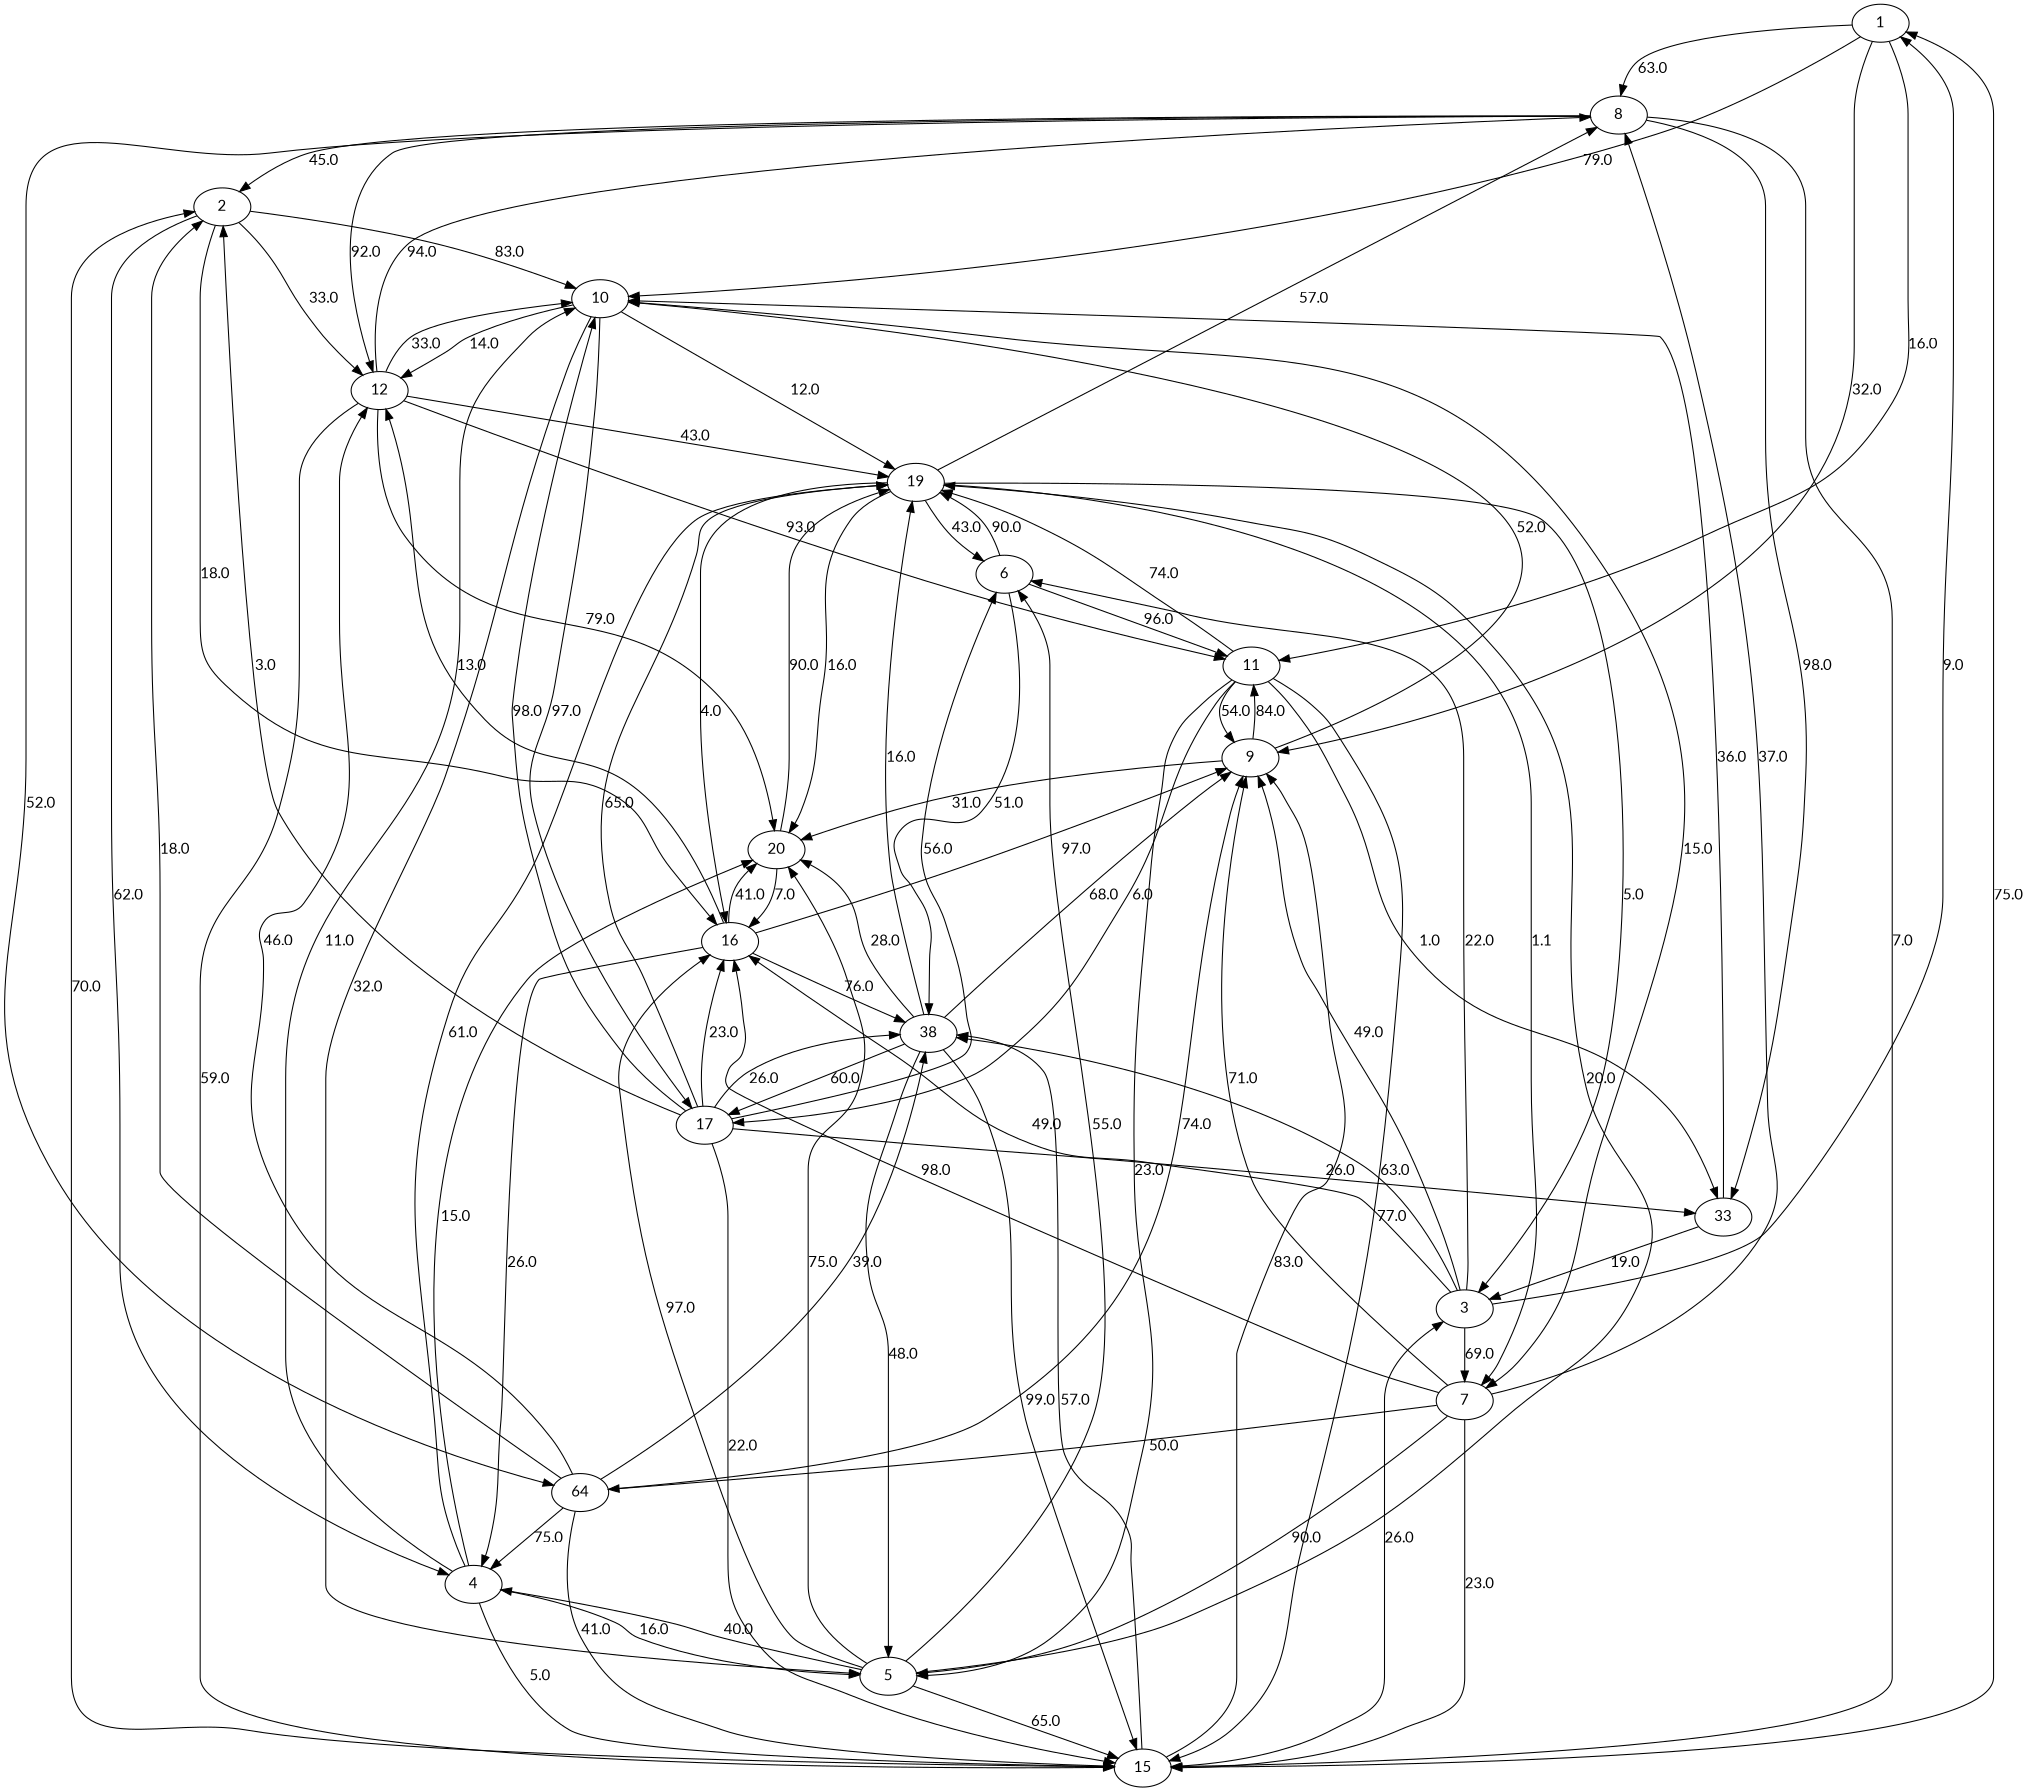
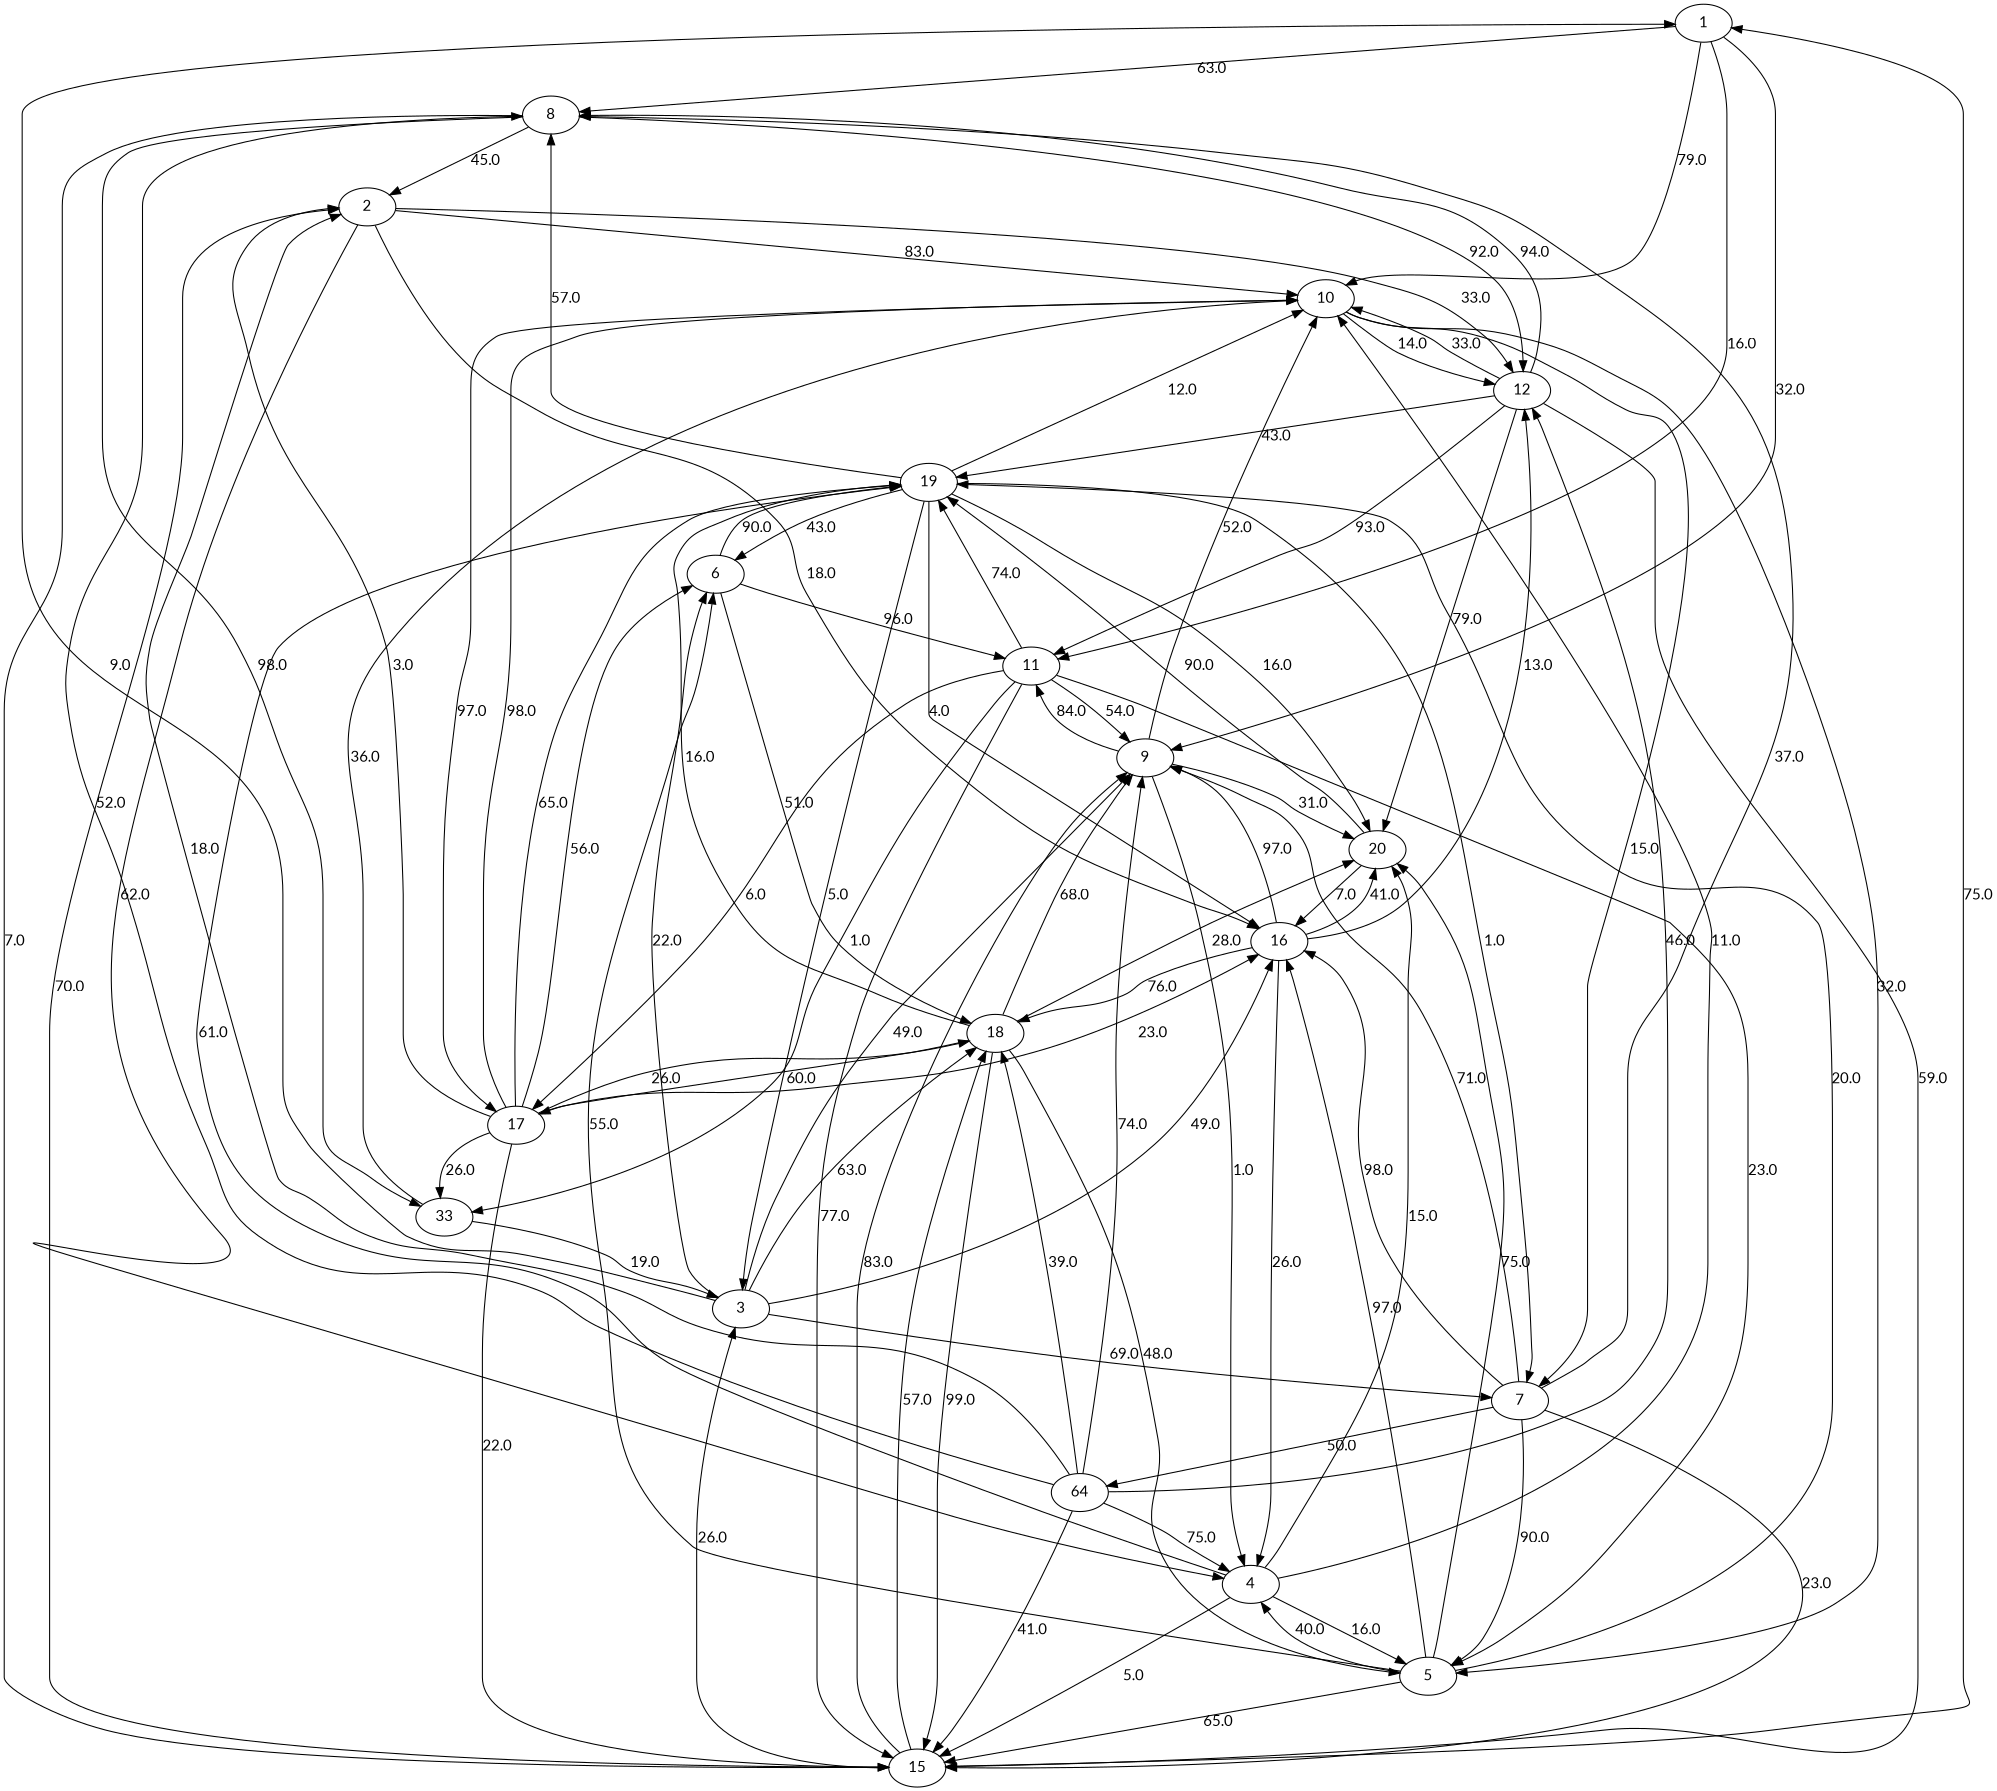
edge "8" -> "64": reversed
edge "10" -> "19": reversed
edge "19" -> "7": label "1.1" -> "1.0"
node "38": label "38" -> "18"
edge "9" -> "4": added, label "1.0"
